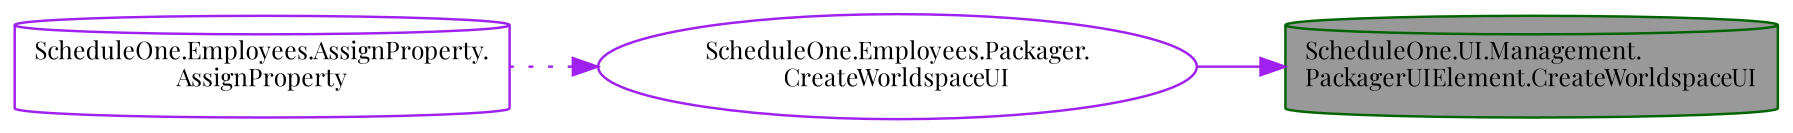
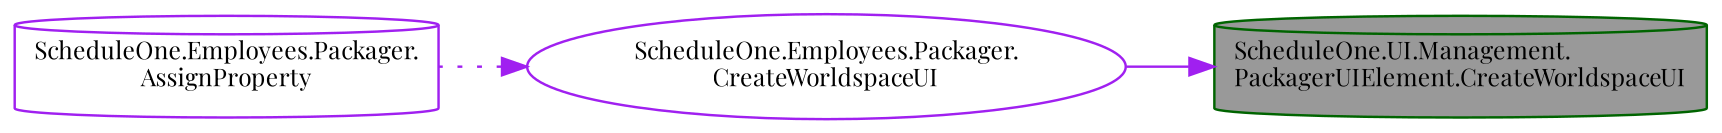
node "ScheduleOne.Employees.AssignProperty. AssignProperty": label "ScheduleOne.Employees.AssignProperty. AssignProperty" -> "ScheduleOne.Employees.Packager. AssignProperty"
